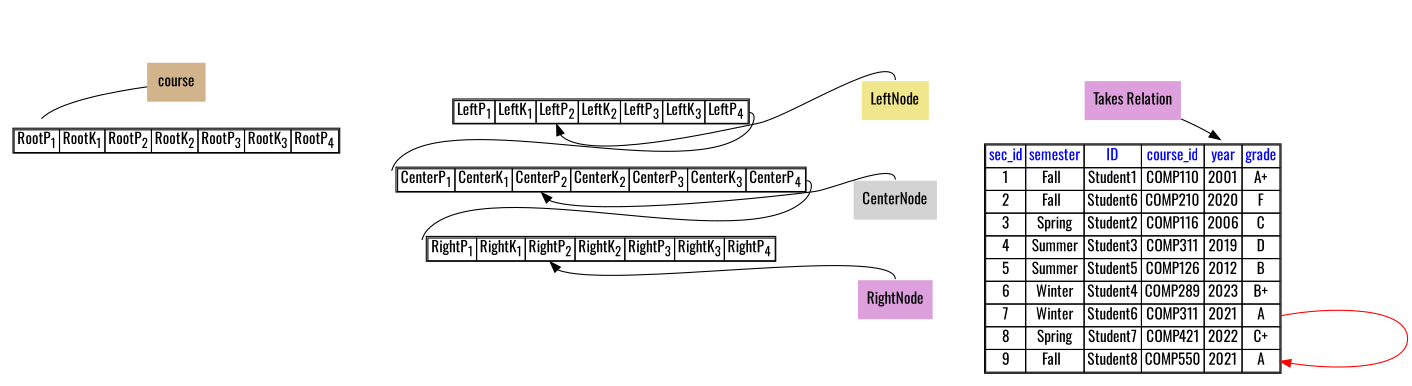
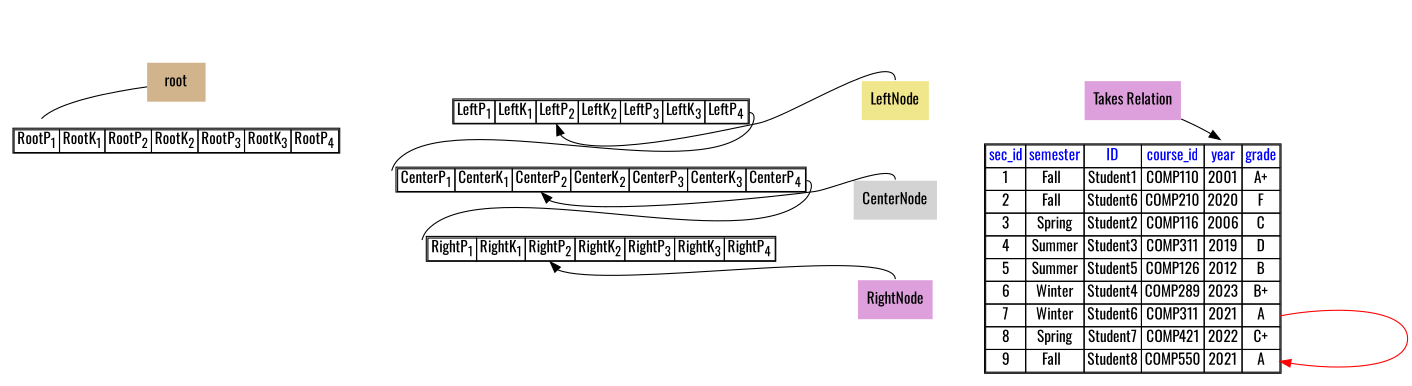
node "course": label "course" -> "root"
